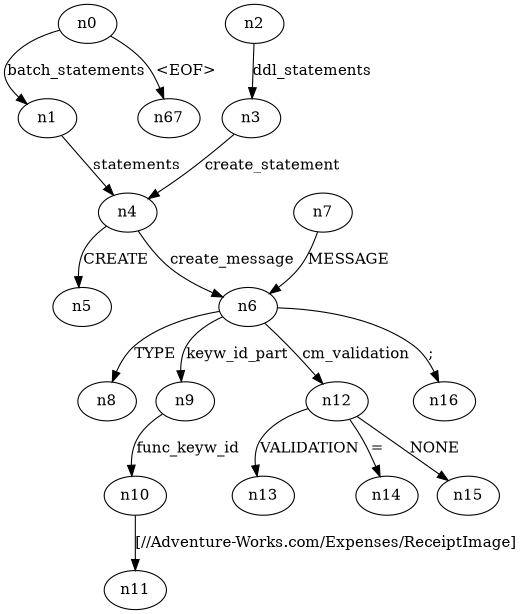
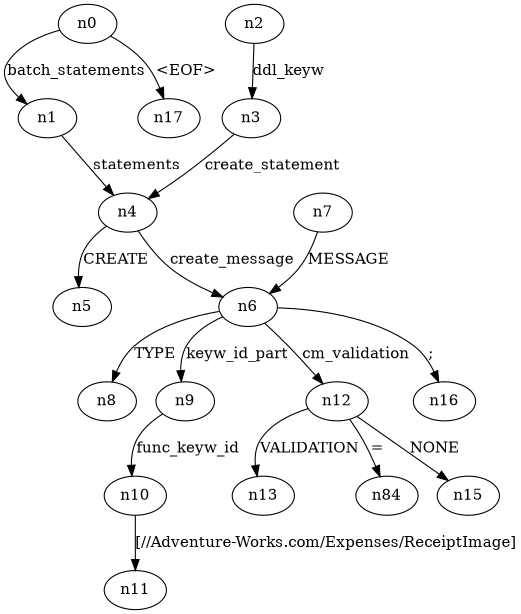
edge "n2" -> "n3": label "ddl_statements" -> "ddl_keyw"
node "n67": label "n67" -> "n17"
node "n14": label "n14" -> "n84"
